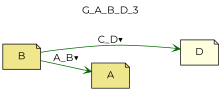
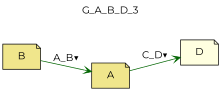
edge "B" -> "D": now "A" -> "D"
